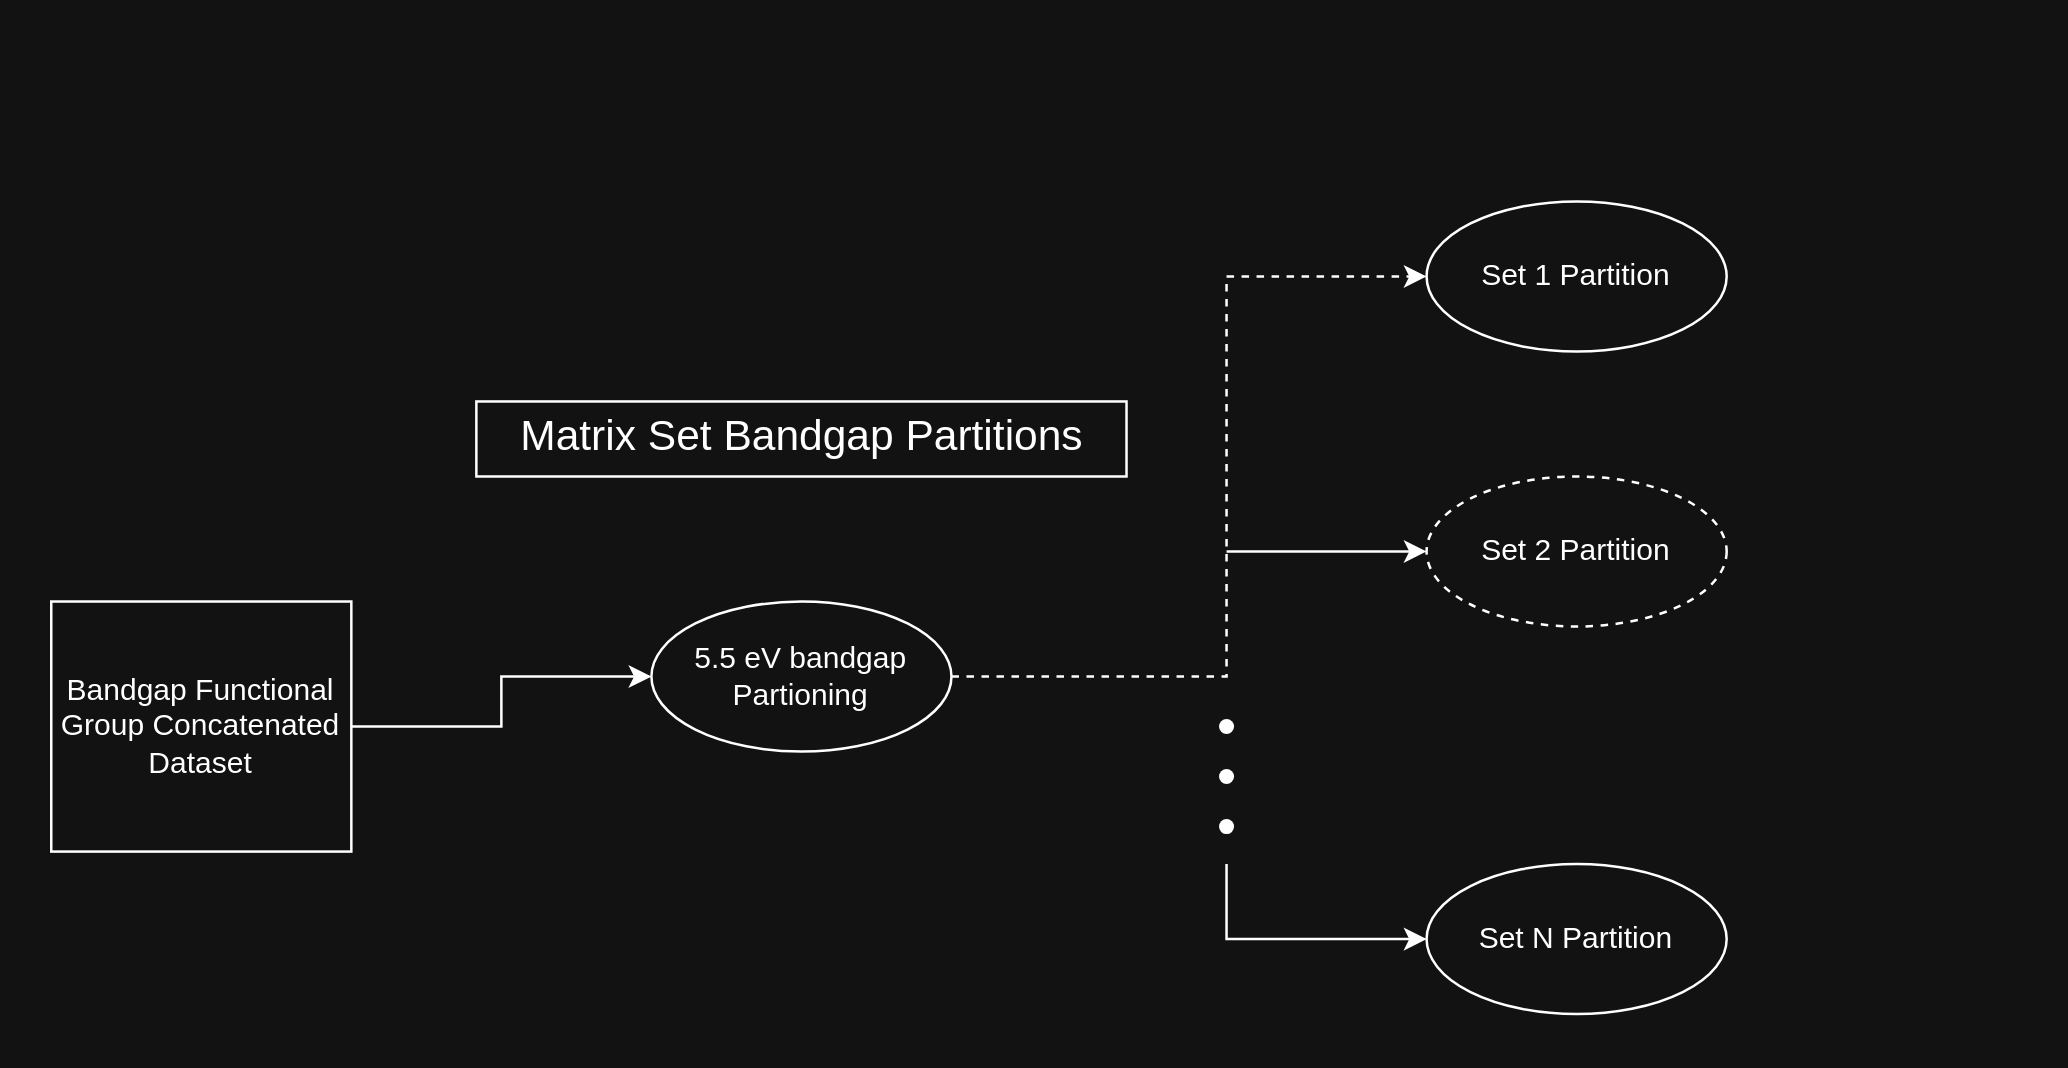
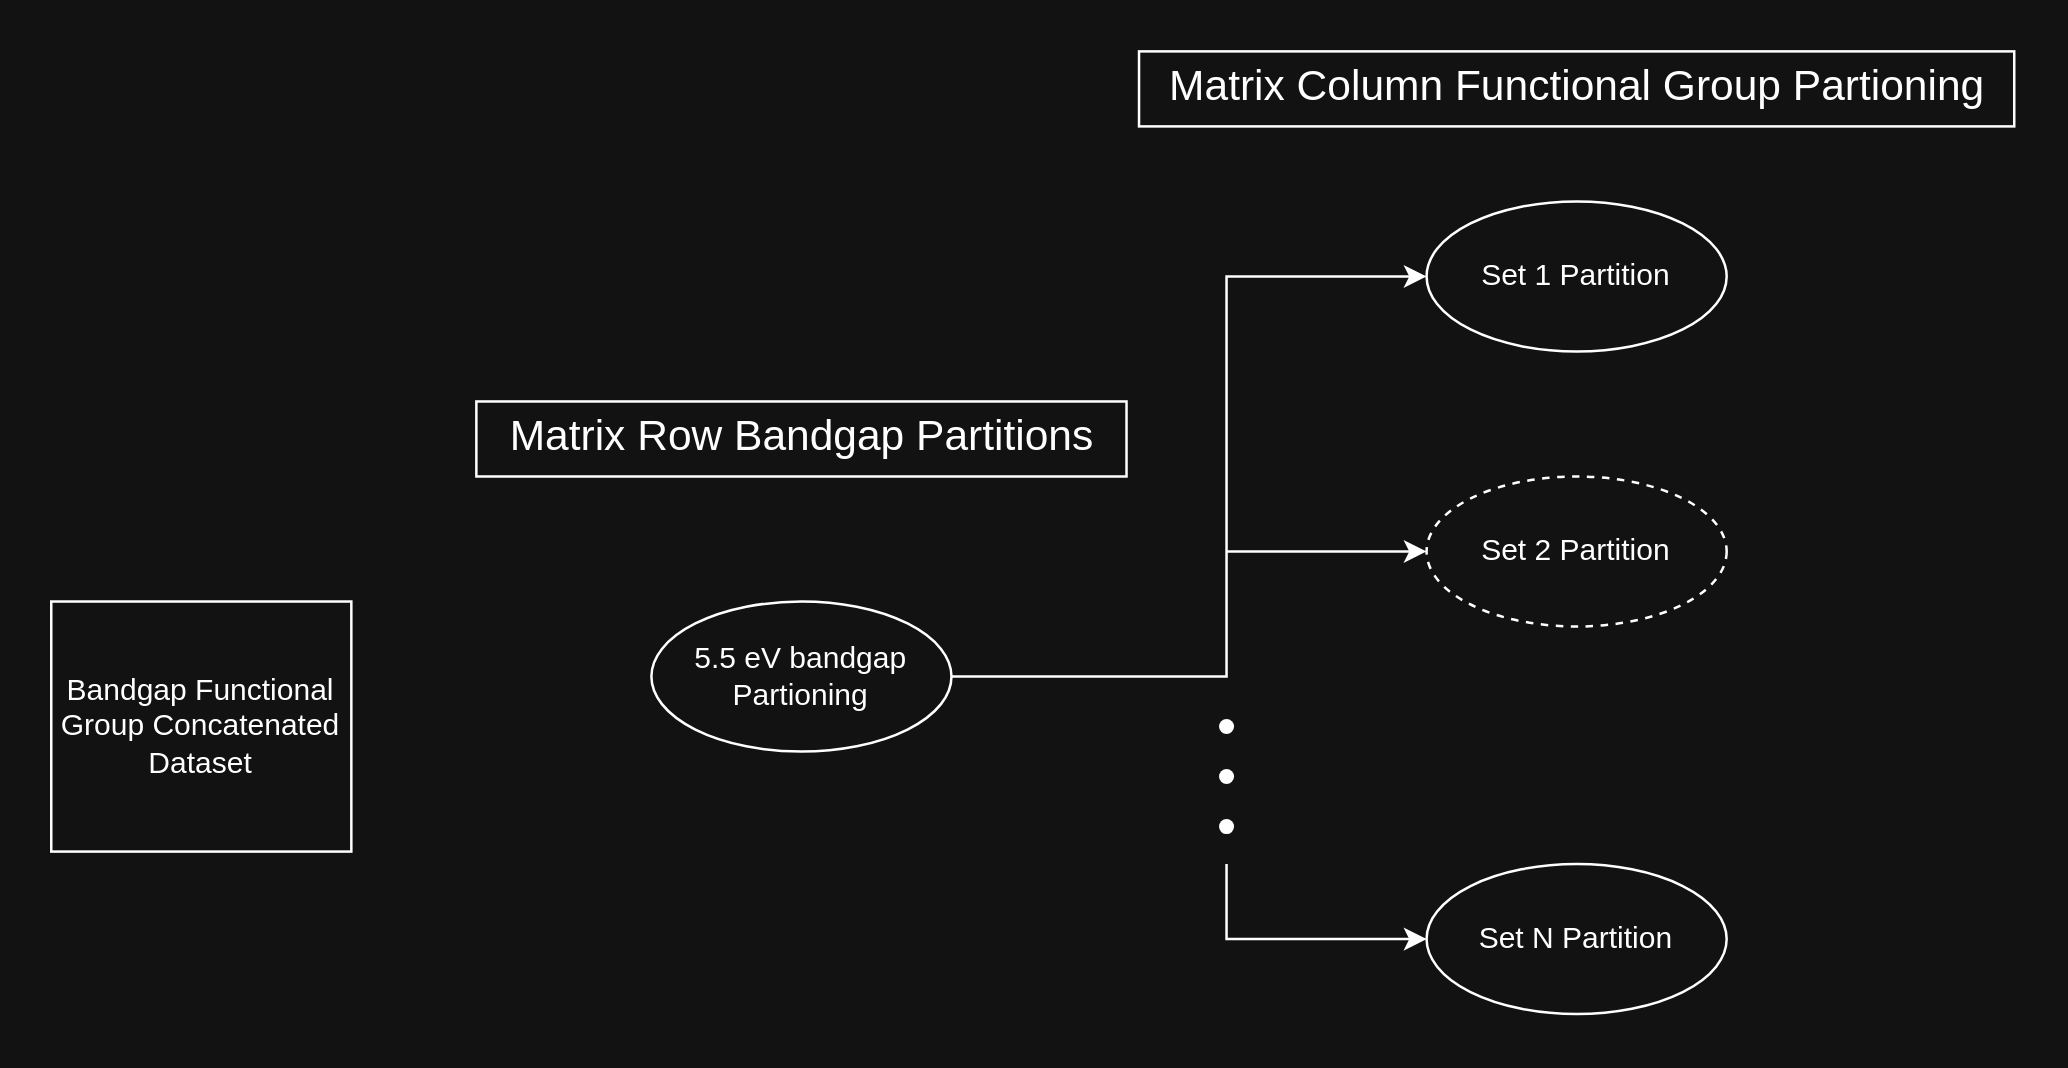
node "Matrix Column Functional Group Partioning": added
edge "5.5 eV bandgap Partioning" -> "Set 1 Partition": style dashed -> solid
node "Matrix Set Bandgap Partitions": label "Matrix Set Bandgap Partitions" -> "Matrix Row Bandgap Partitions"
edge "Bandgap Functional Group Concatenated Dataset" -> "5.5 eV bandgap Partioning": removed
